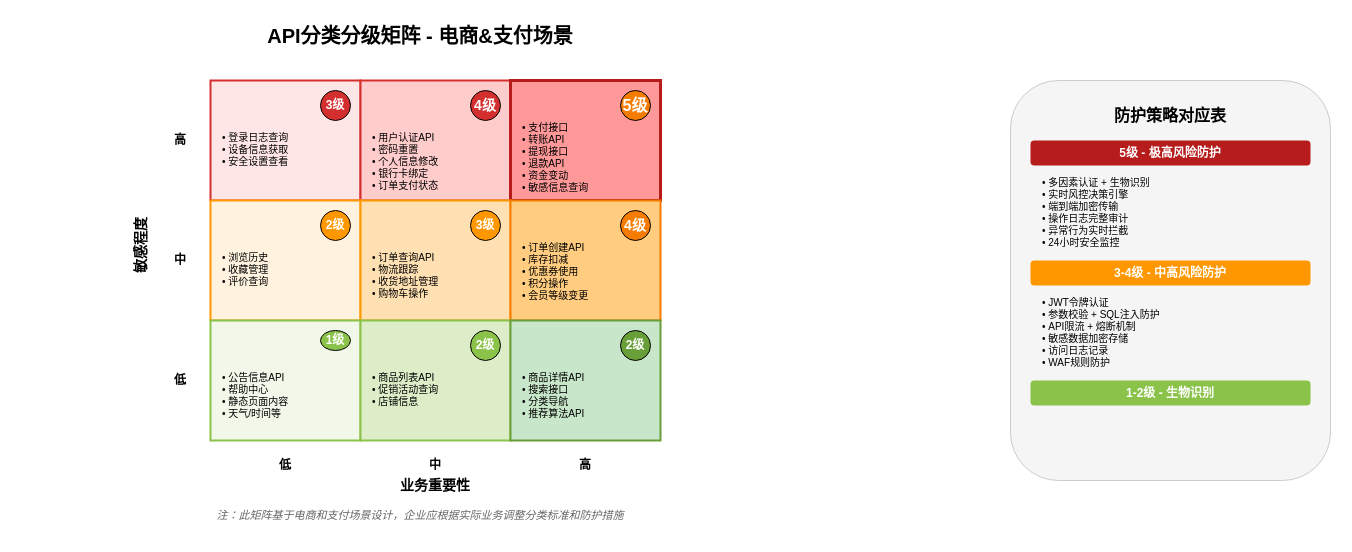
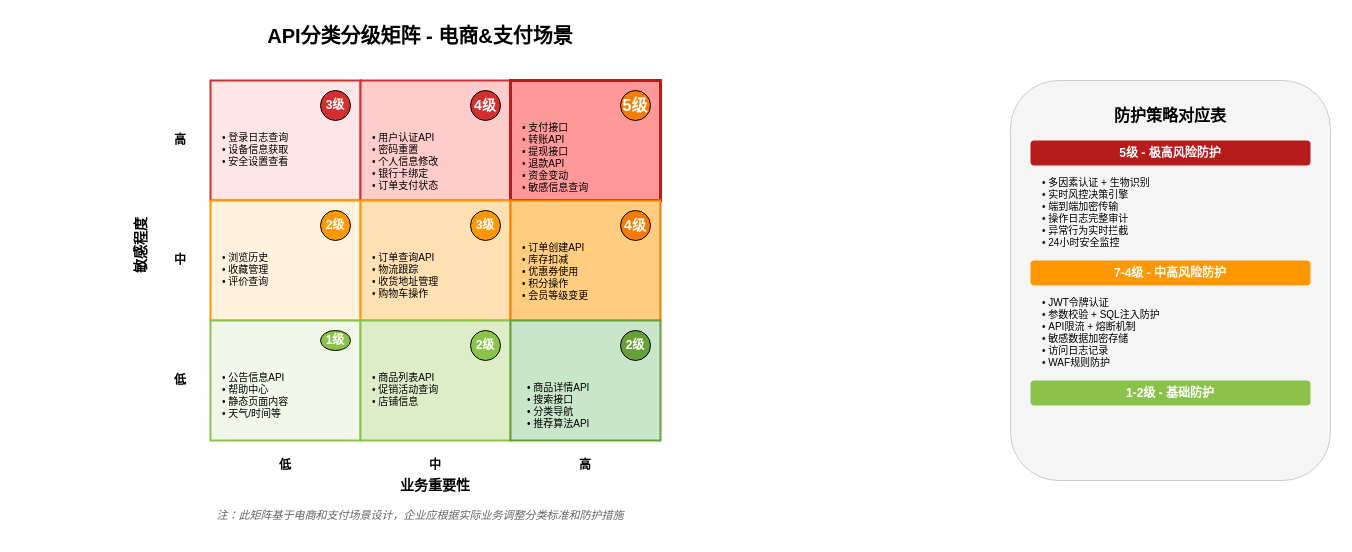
node "3-4级 - 中高风险防护": label "3-4级 - 中高风险防护" -> "7-4级 - 中高风险防护"
node "1-2级 - 生物识别": label "1-2级 - 生物识别" -> "1-2级 - 基础防护"
node "• 商品详情API • 搜索接口 • 分类导航 • 推荐算法API": moved (586, 396) -> (591, 406)
